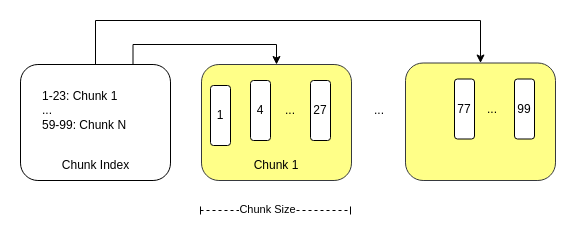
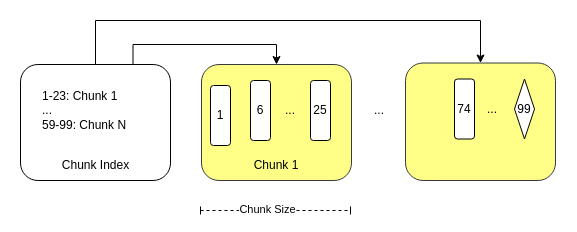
node "99": shape rounded rectangle -> diamond
node "77": label "77" -> "74"
node "4": label "4" -> "6"
node "27": label "27" -> "25"
